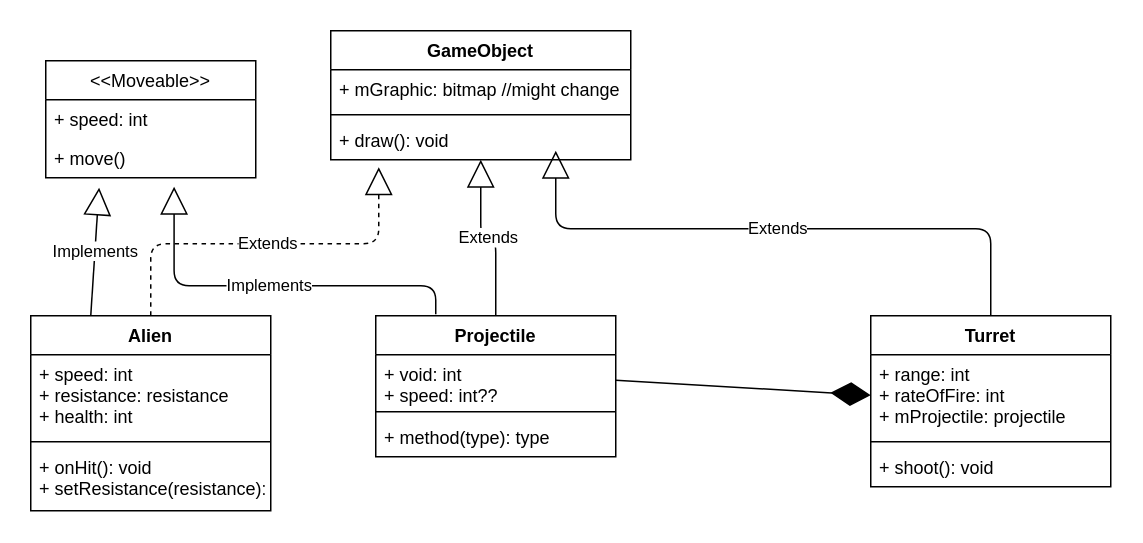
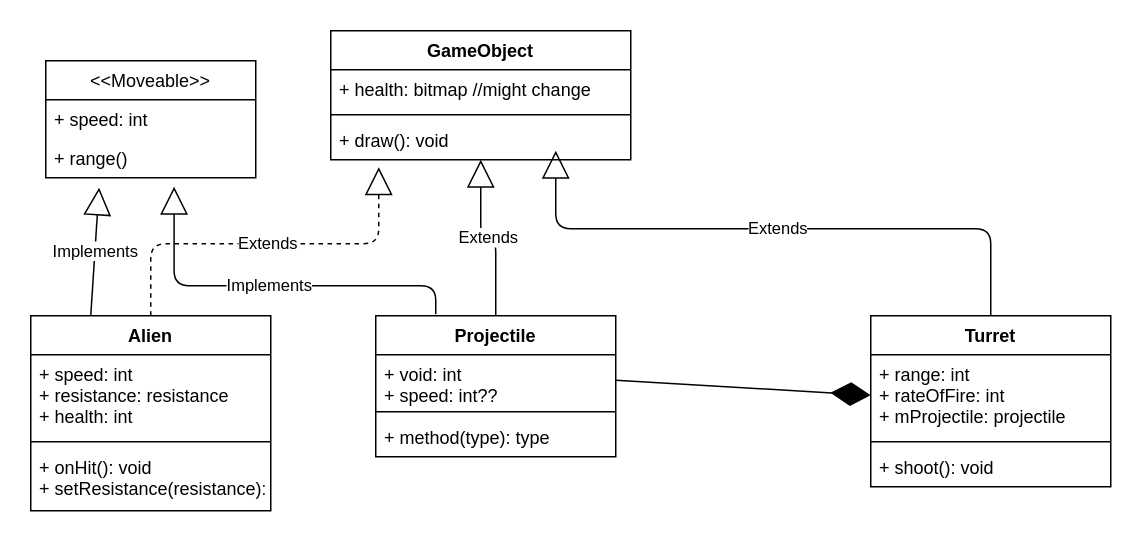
node "+ mGraphic: bitmap //might change": label "+ mGraphic: bitmap //might change" -> "+ health: bitmap //might change"
node "+ move()": label "+ move()" -> "+ range()"
